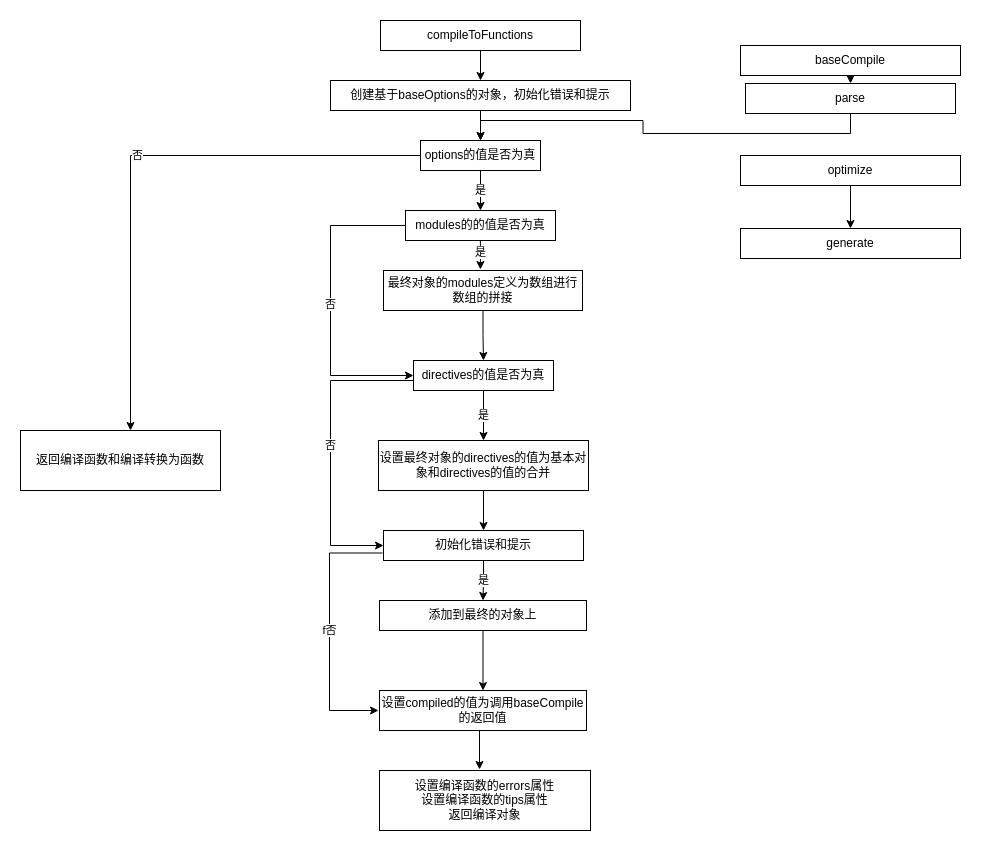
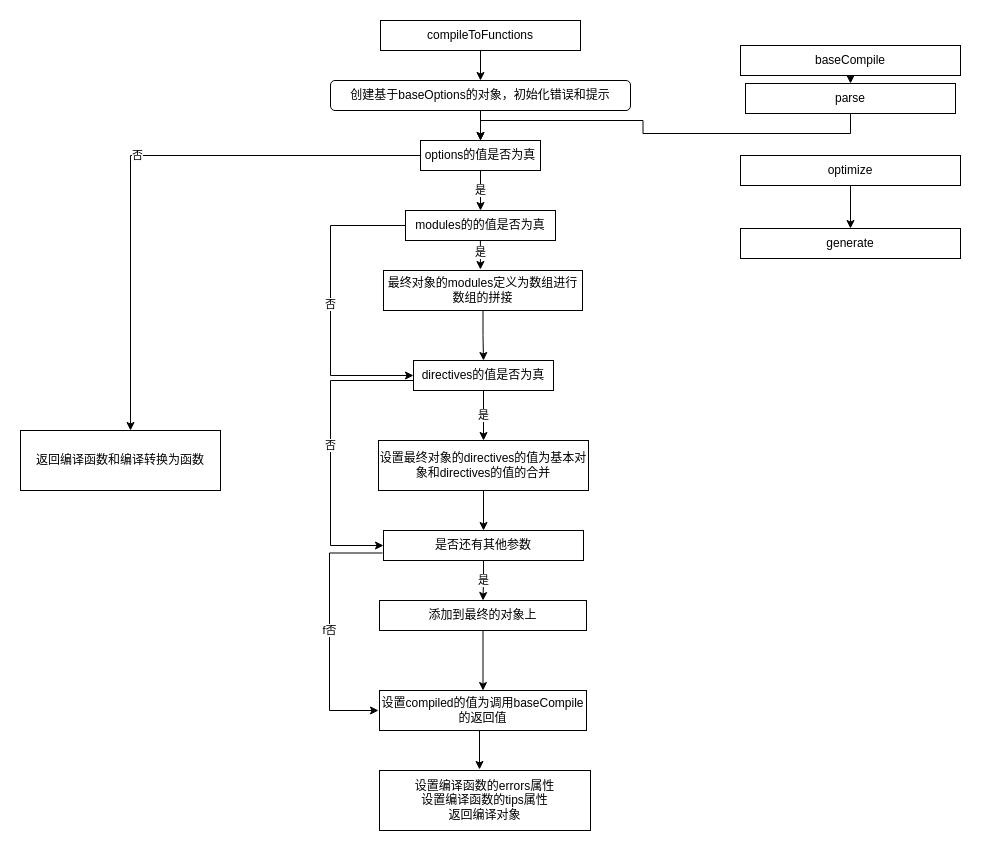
node "创建基于baseOptions的对象，初始化错误和提示": shape rectangle -> rounded rectangle
node "初始化错误和提示": label "初始化错误和提示" -> "是否还有其他参数"
